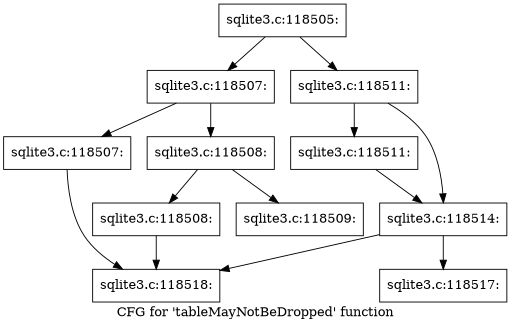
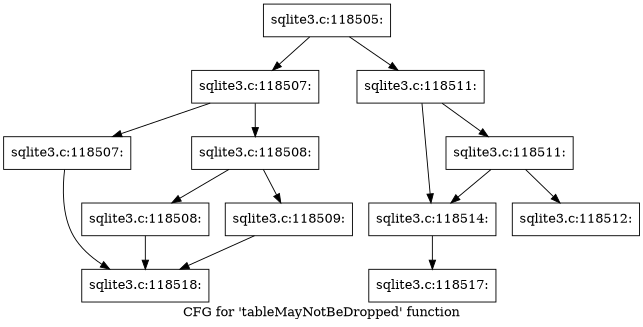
node "sqlite3.c:118512:": added
edge "sqlite3.c:118514:" -> "sqlite3.c:118518:": now "sqlite3.c:118509:" -> "sqlite3.c:118518:"
